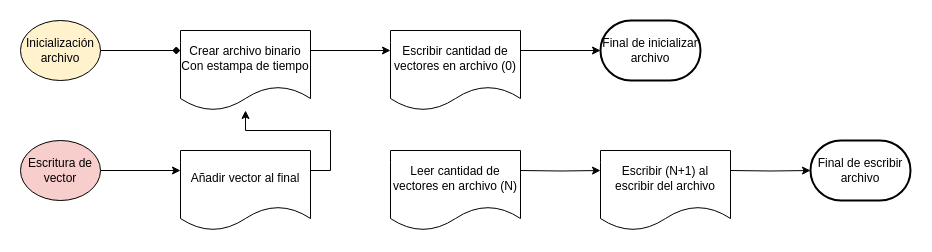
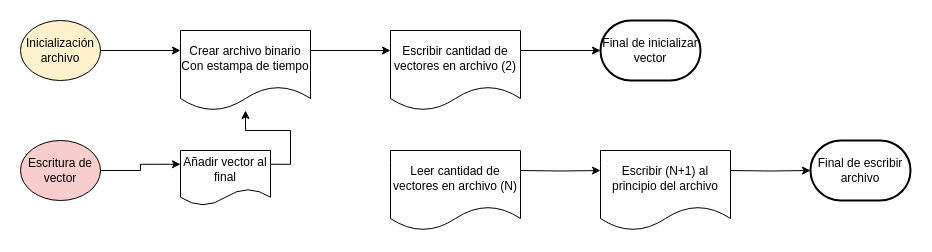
edge "Inicialización archivo" -> "Crear archivo binario Con estampa de tiempo": arrowhead diamond -> classic
node "Final de inicializar archivo": label "Final de inicializar archivo" -> "Final de inicializar vector"
node "Escribir cantidad de vectores en archivo (0)": label "Escribir cantidad de vectores en archivo (0)" -> "Escribir cantidad de vectores en archivo (2)"
node "Escribir (N+1) al escribir del archivo": label "Escribir (N+1) al escribir del archivo" -> "Escribir (N+1) al principio del archivo"
node "Añadir vector al final": size 130x80 -> 90x55
